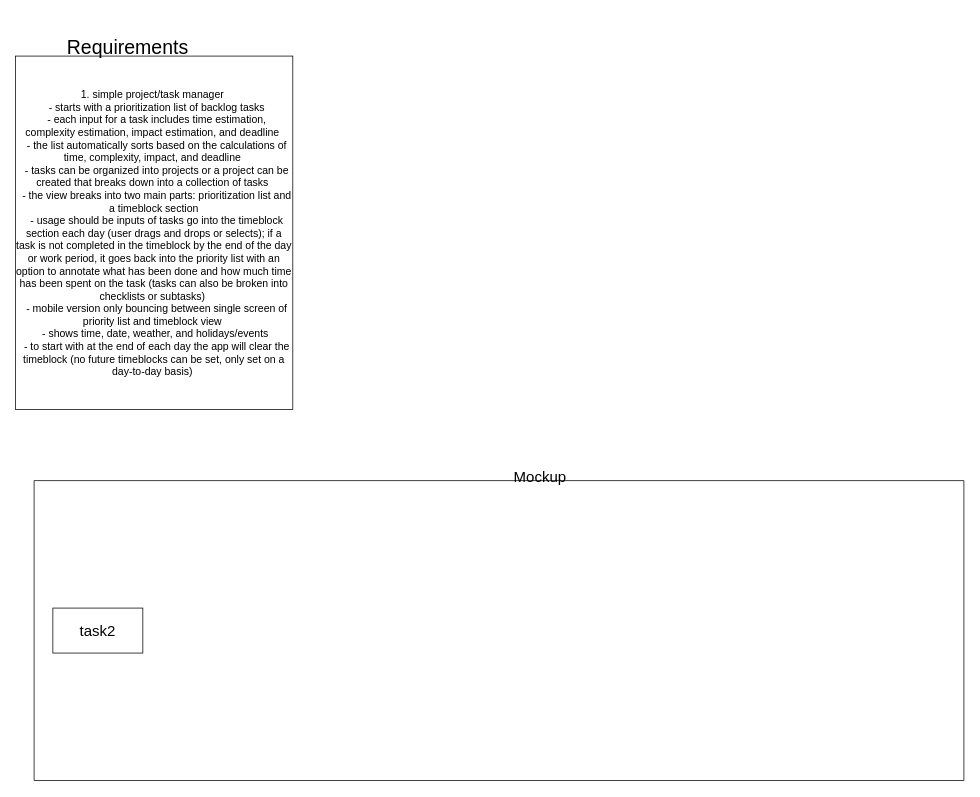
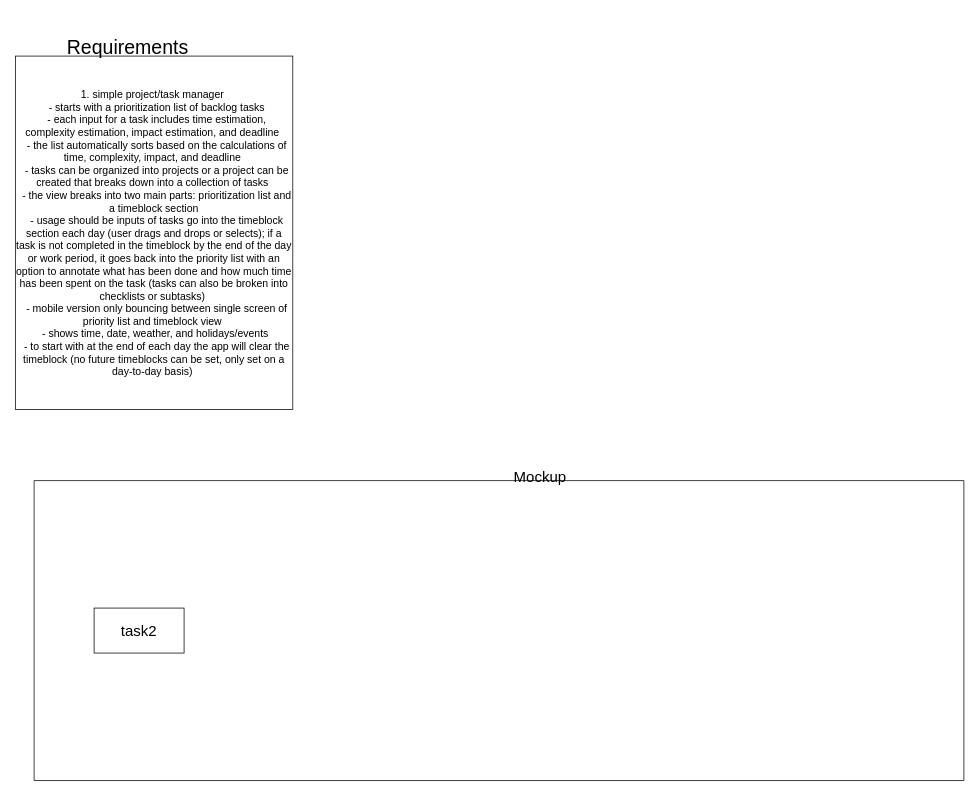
node "task2": moved (98, 630) -> (139, 630)
